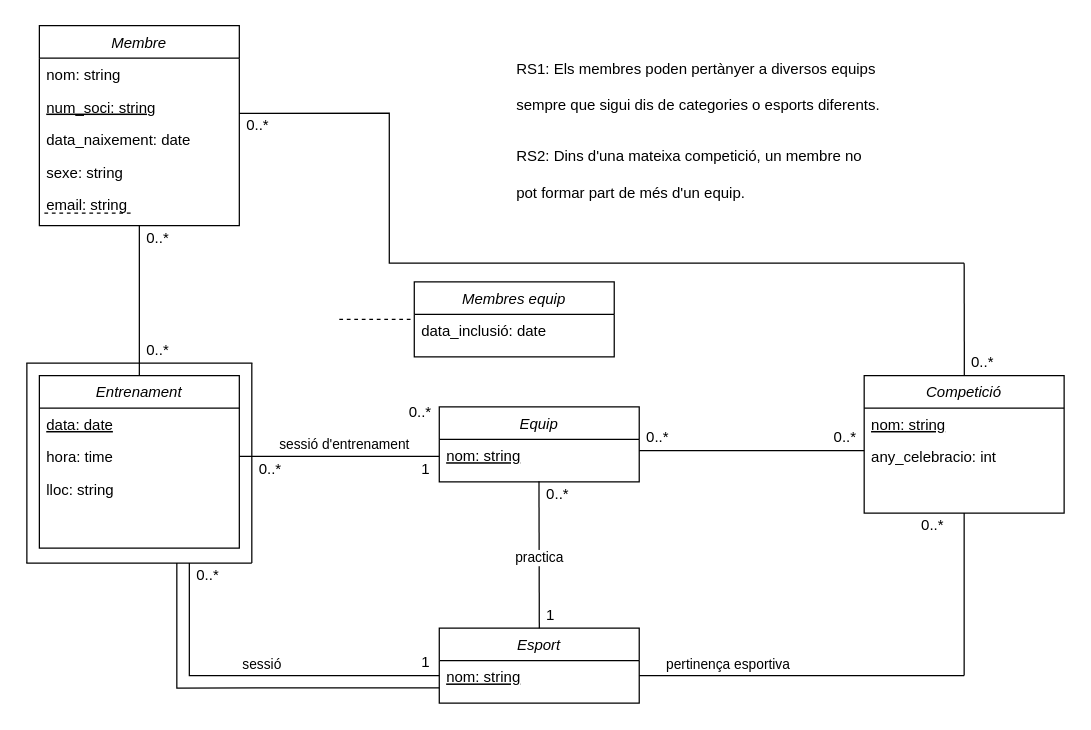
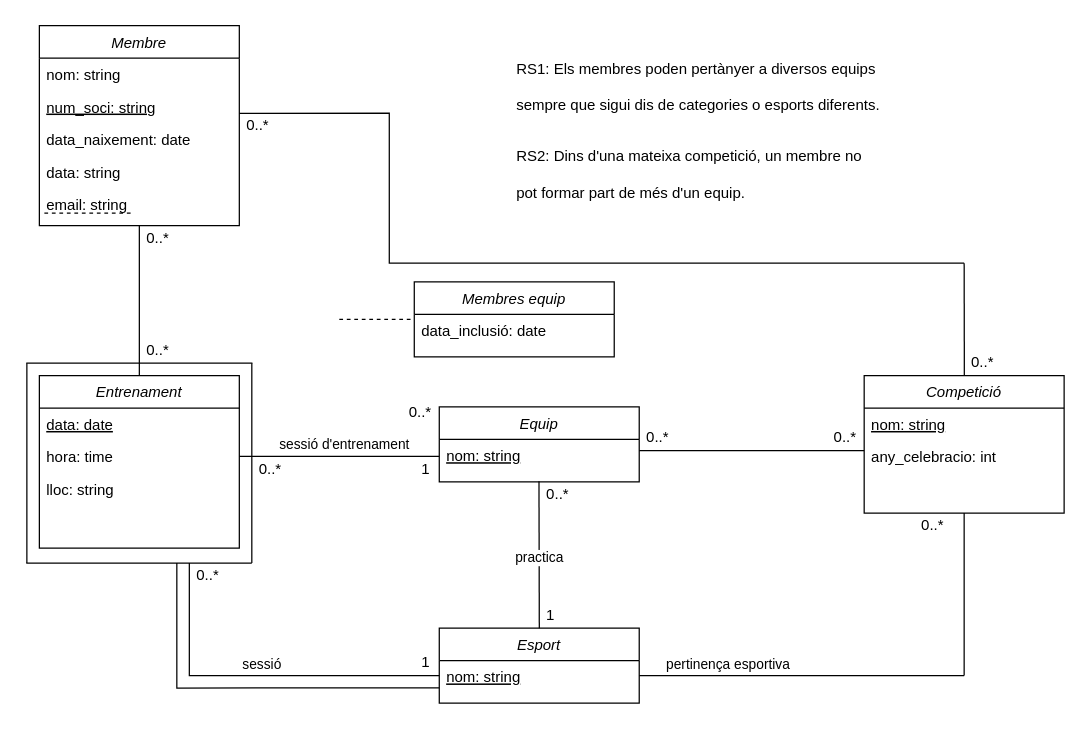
node "sexe: string": label "sexe: string" -> "data: string"
